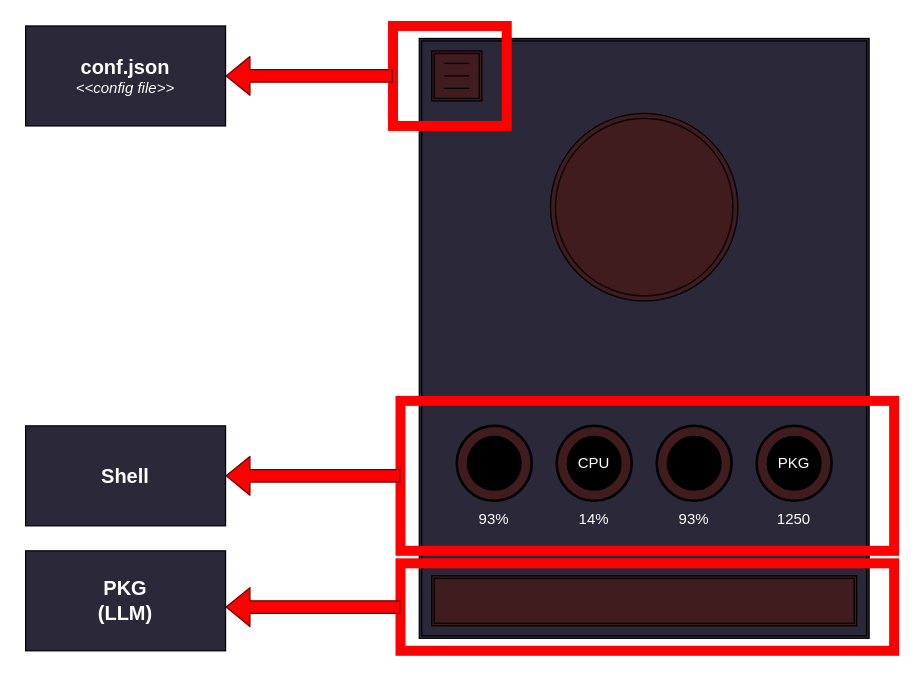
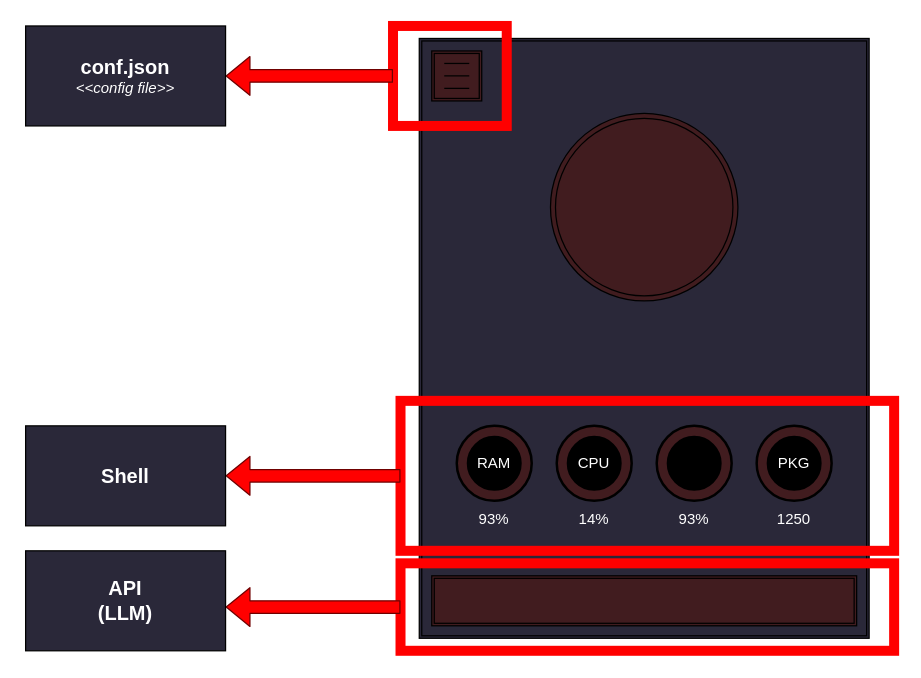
node "RAM": added
node "PKG (LLM)": label "PKG (LLM)" -> "API (LLM)"
